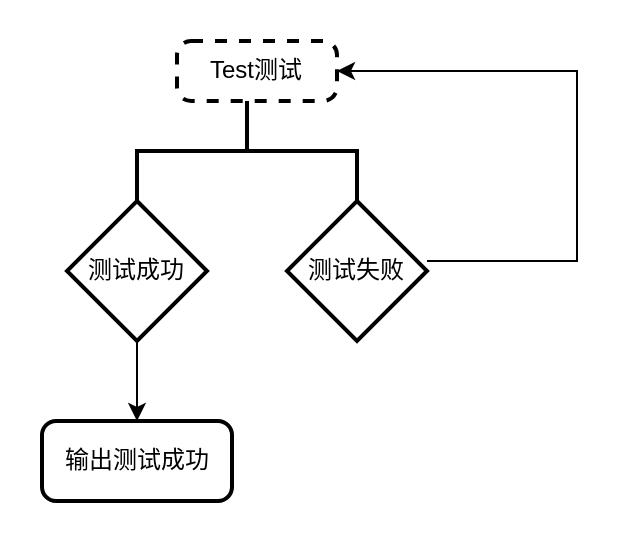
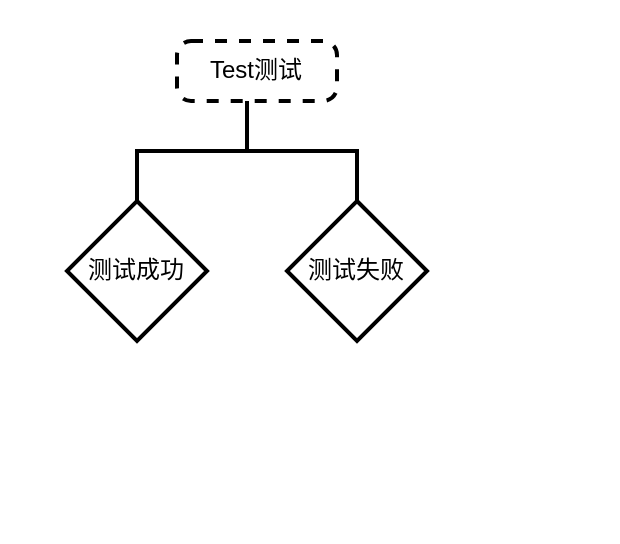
edge "测试失败" -> "Test测试": removed
edge "测试成功" -> "输出测试成功": removed
node "输出测试成功": removed
